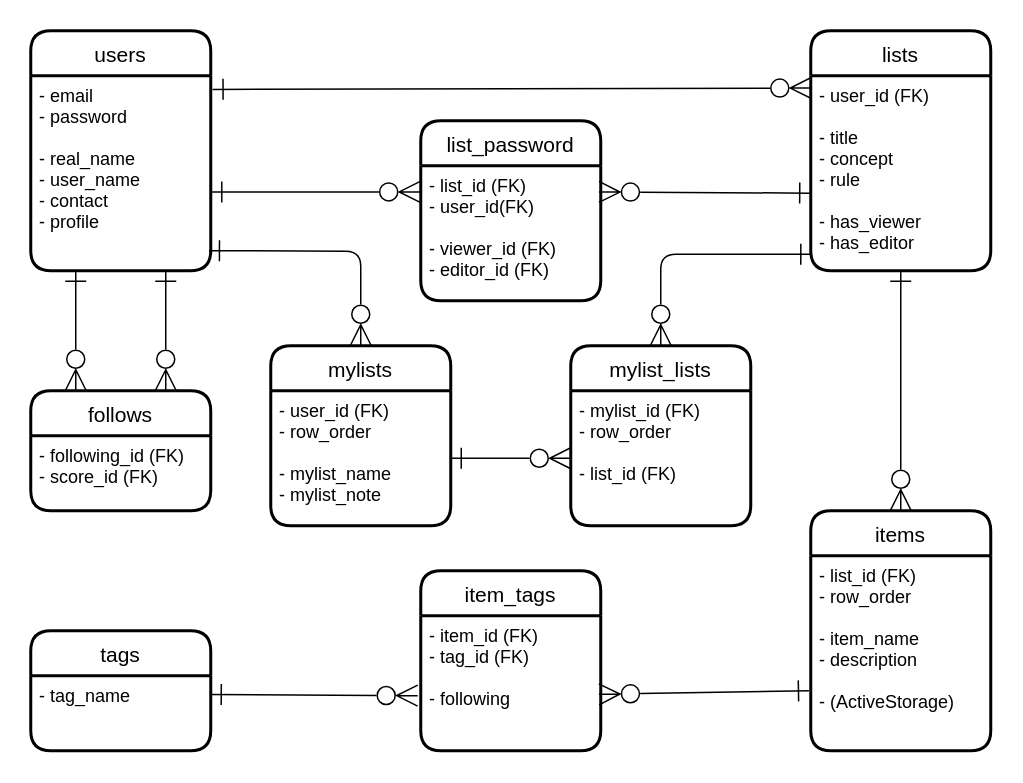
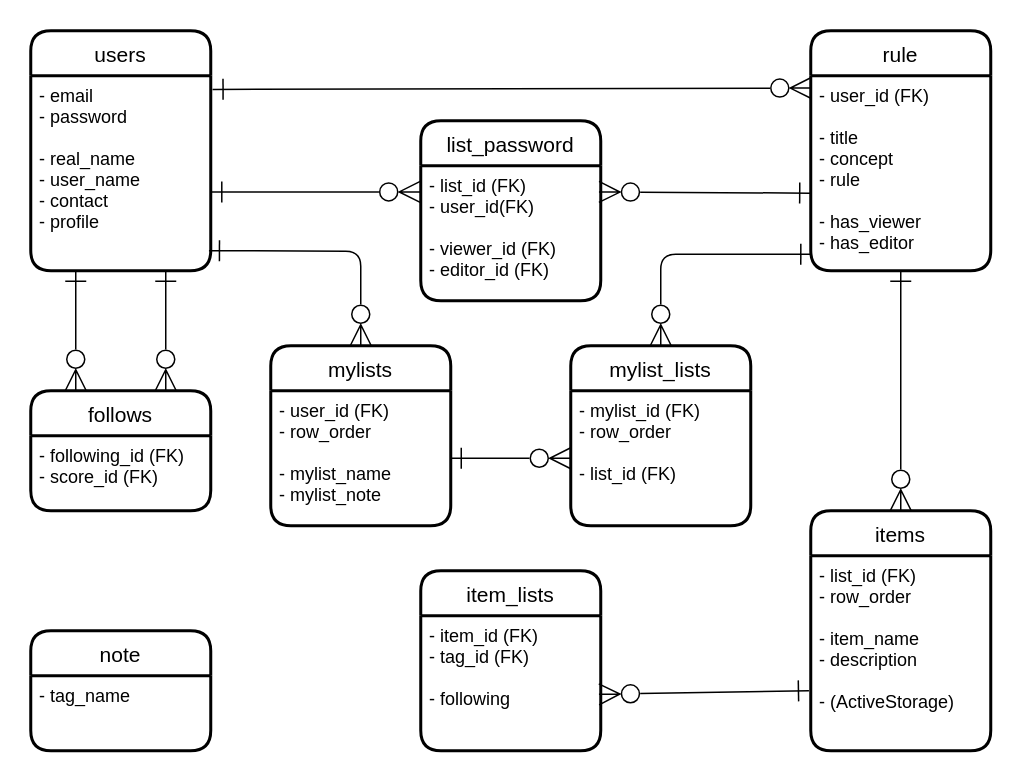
node "lists": label "lists" -> "rule"
node "item_tags": label "item_tags" -> "item_lists"
node "tags": label "tags" -> "note"
edge "- item_id (FK) - tag_id (FK) - following" -- "- tag_name": removed
